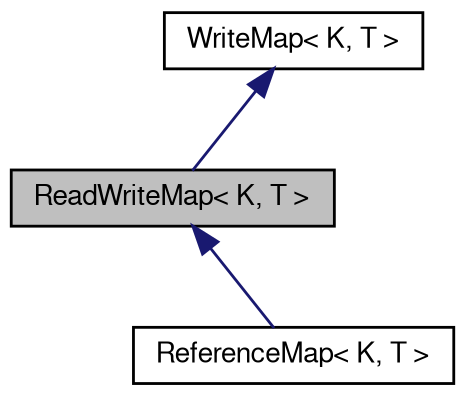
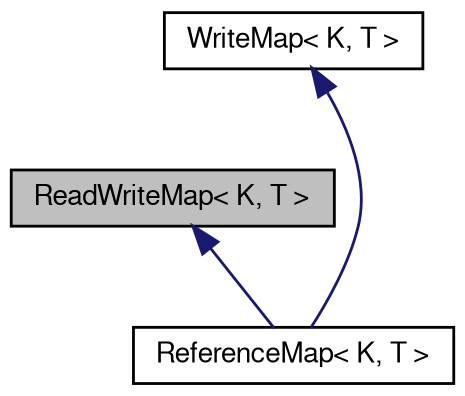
edge "ReadWriteMap< K, T >" -> "WriteMap< K, T >": now "ReferenceMap< K, T >" -> "WriteMap< K, T >"
